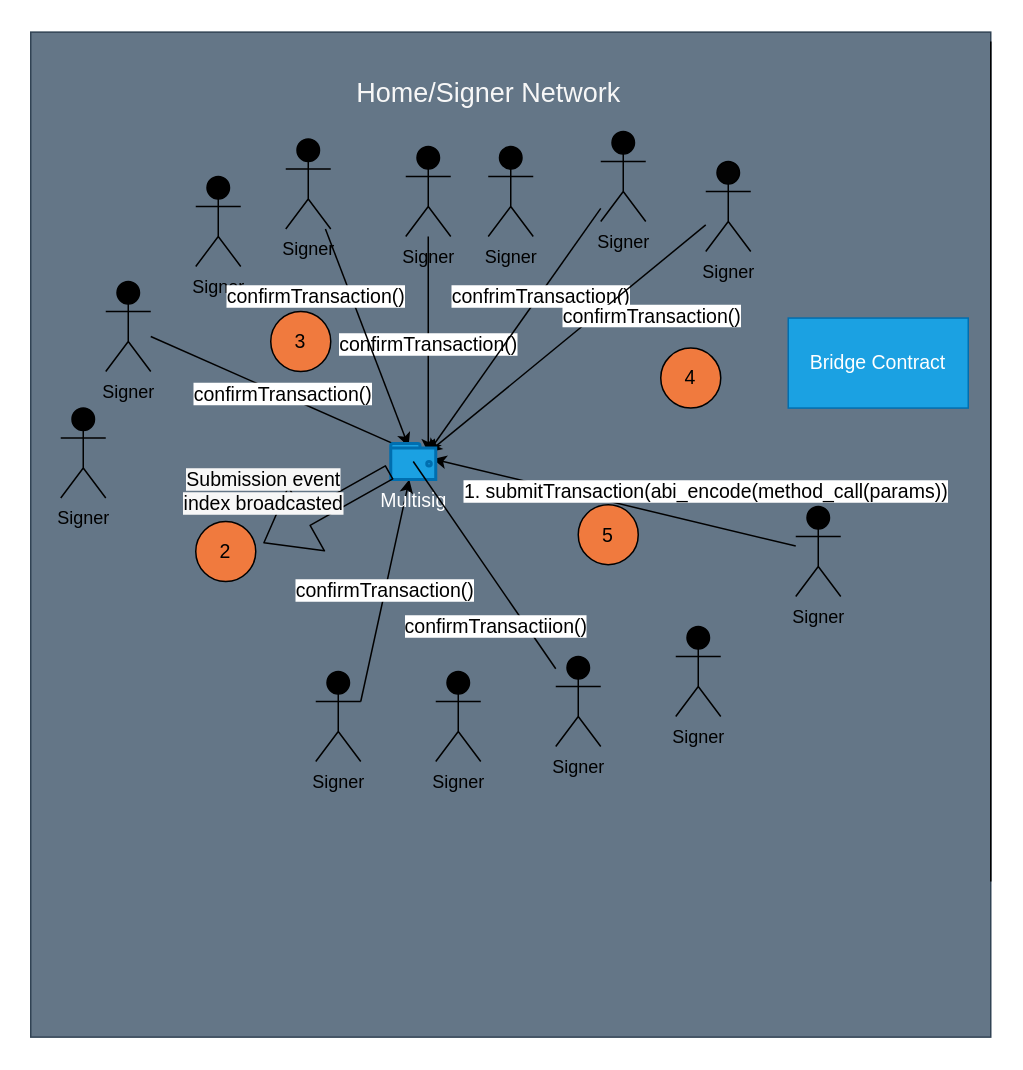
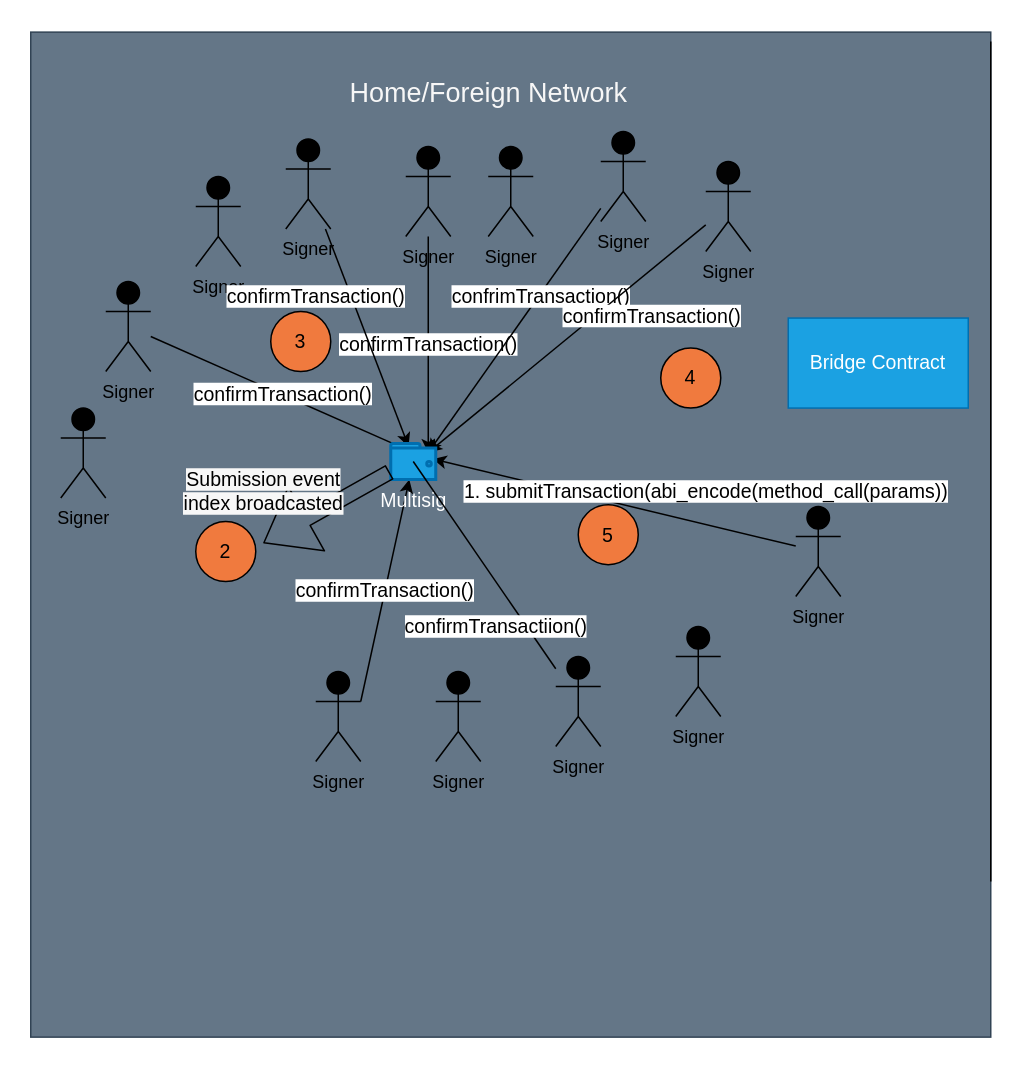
node "Home/Signer Network": label "Home/Signer Network" -> "Home/Foreign Network"
